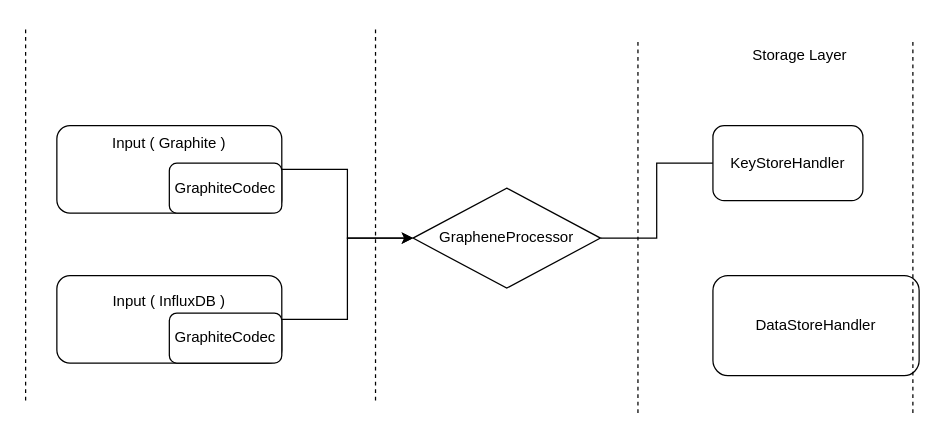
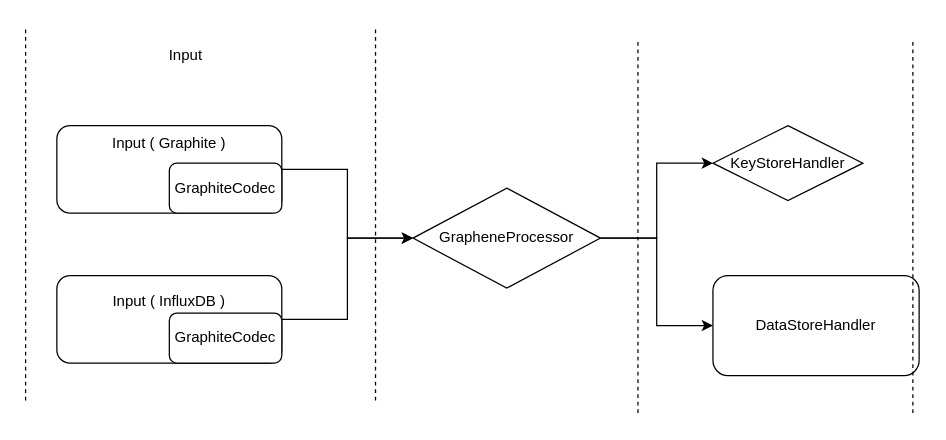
node "Input": added
node "Storage Layer": removed
edge "KeyStoreHandler" -- "GrapheneProcessor": arrowhead none -> classic
node "KeyStoreHandler": shape rounded rectangle -> diamond
edge "GrapheneProcessor" -> "DataStoreHandler": added
